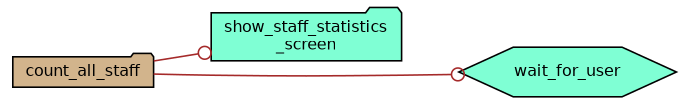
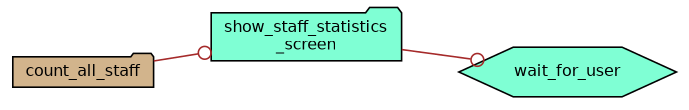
edge "count_all_staff" -> "wait_for_user": now "show_staff_statistics _screen" -> "wait_for_user"
